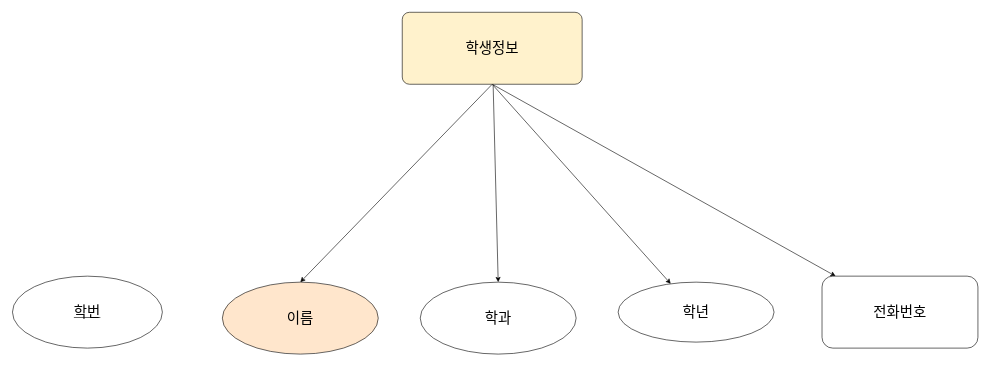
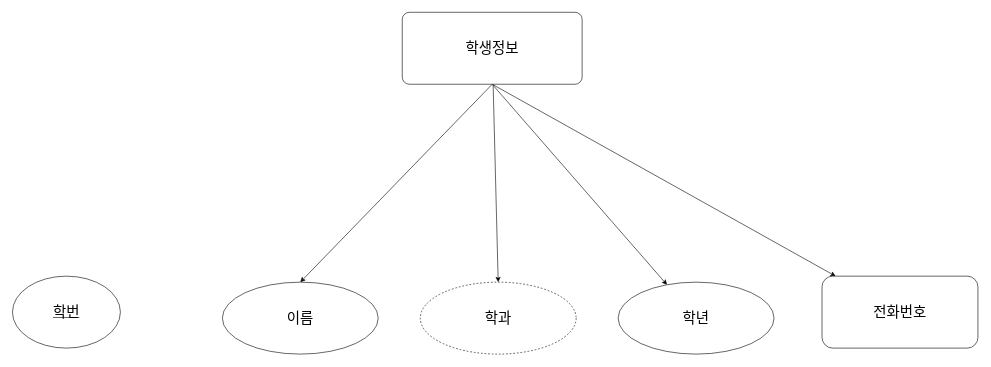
node "학생정보": fillcolor #fff2cc -> #ffffff
node "학번": size 150x72 -> 108x72
node "학년": size 156x60 -> 156x72
node "이름": fillcolor #ffe6cc -> #ffffff
node "학과": style solid -> dashed
